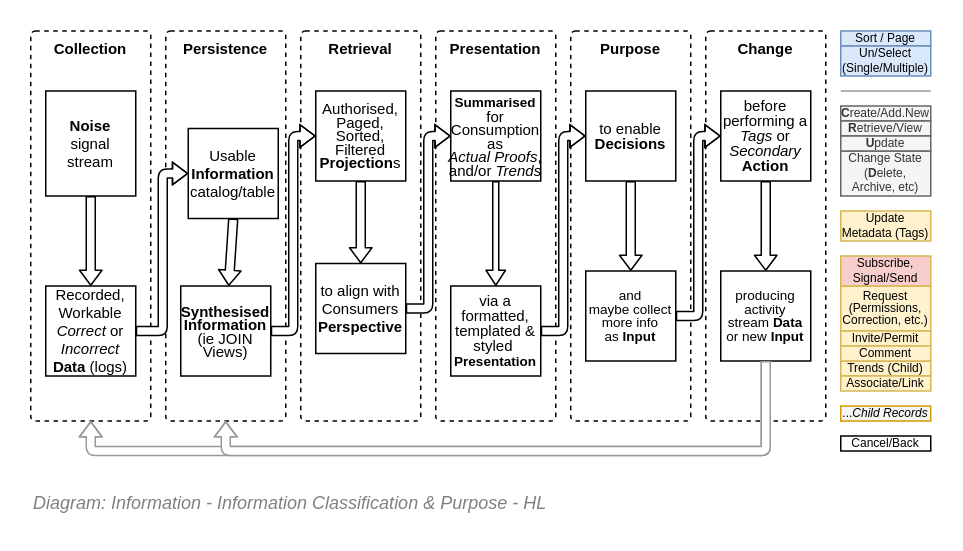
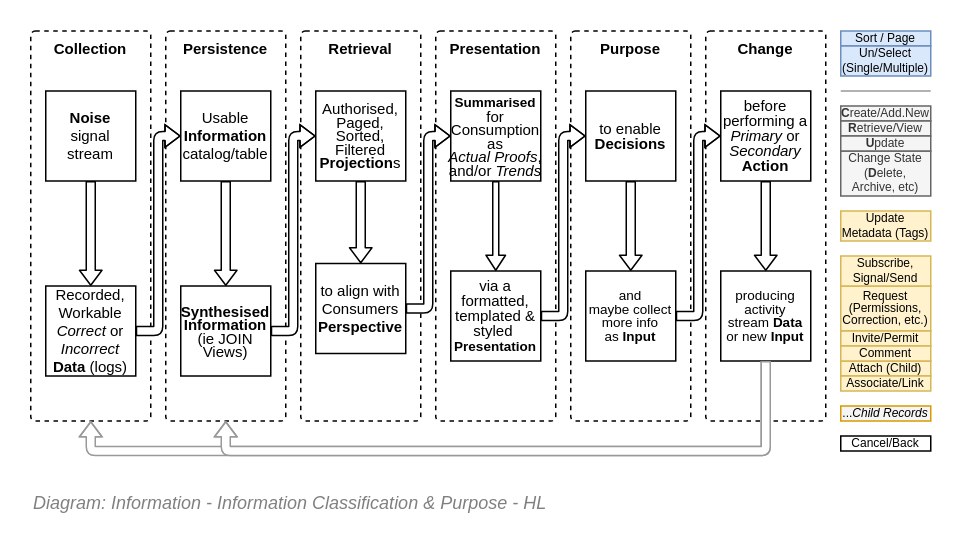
node "before performing a Tags or Secondary Action": label "before performing a Tags or Secondary Action" -> "before performing a Primary or Secondary Action"
node "Noise signal stream": size 90x105 -> 90x90
node "Usable Information catalog/table": moved (233, 173) -> (226, 136)
node "Subscribe, Signal/Send": fillcolor #f8cecc -> #fff2cc
node "via a formatted, templated & styled Presentation": moved (496, 331) -> (496, 316)
node "Trends (Child)": label "Trends (Child)" -> "Attach (Child)"
